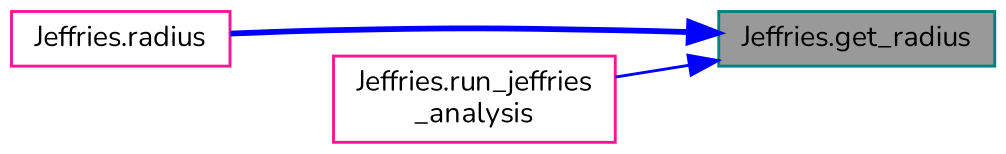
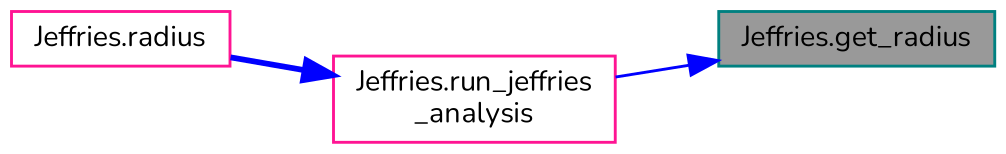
edge "Jeffries.radius" -> "Jeffries.get_radius": now "Jeffries.radius" -> "Jeffries.run_jeffries _analysis"
